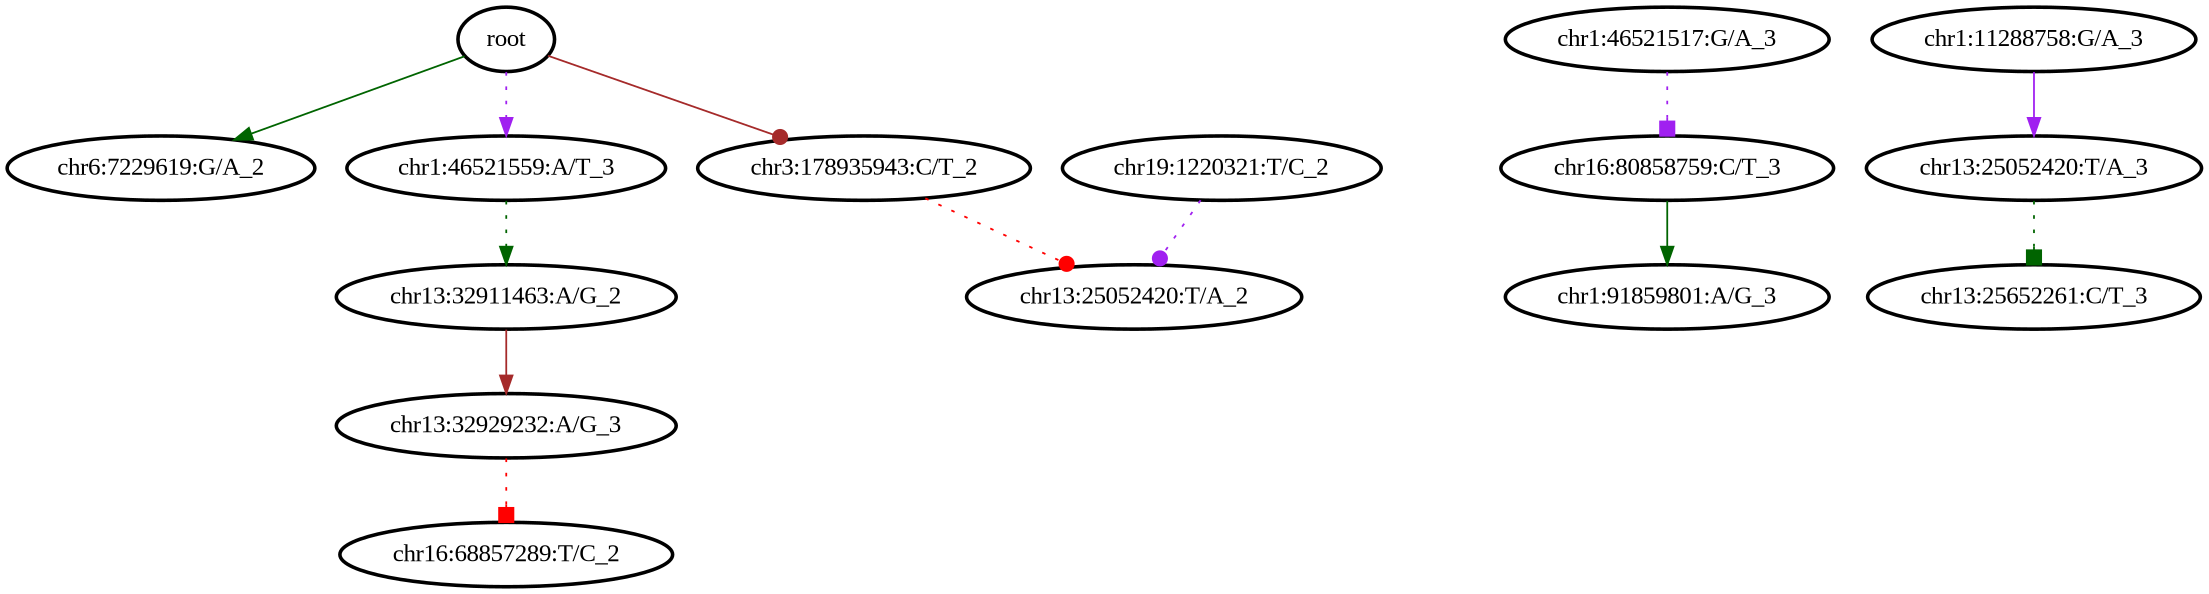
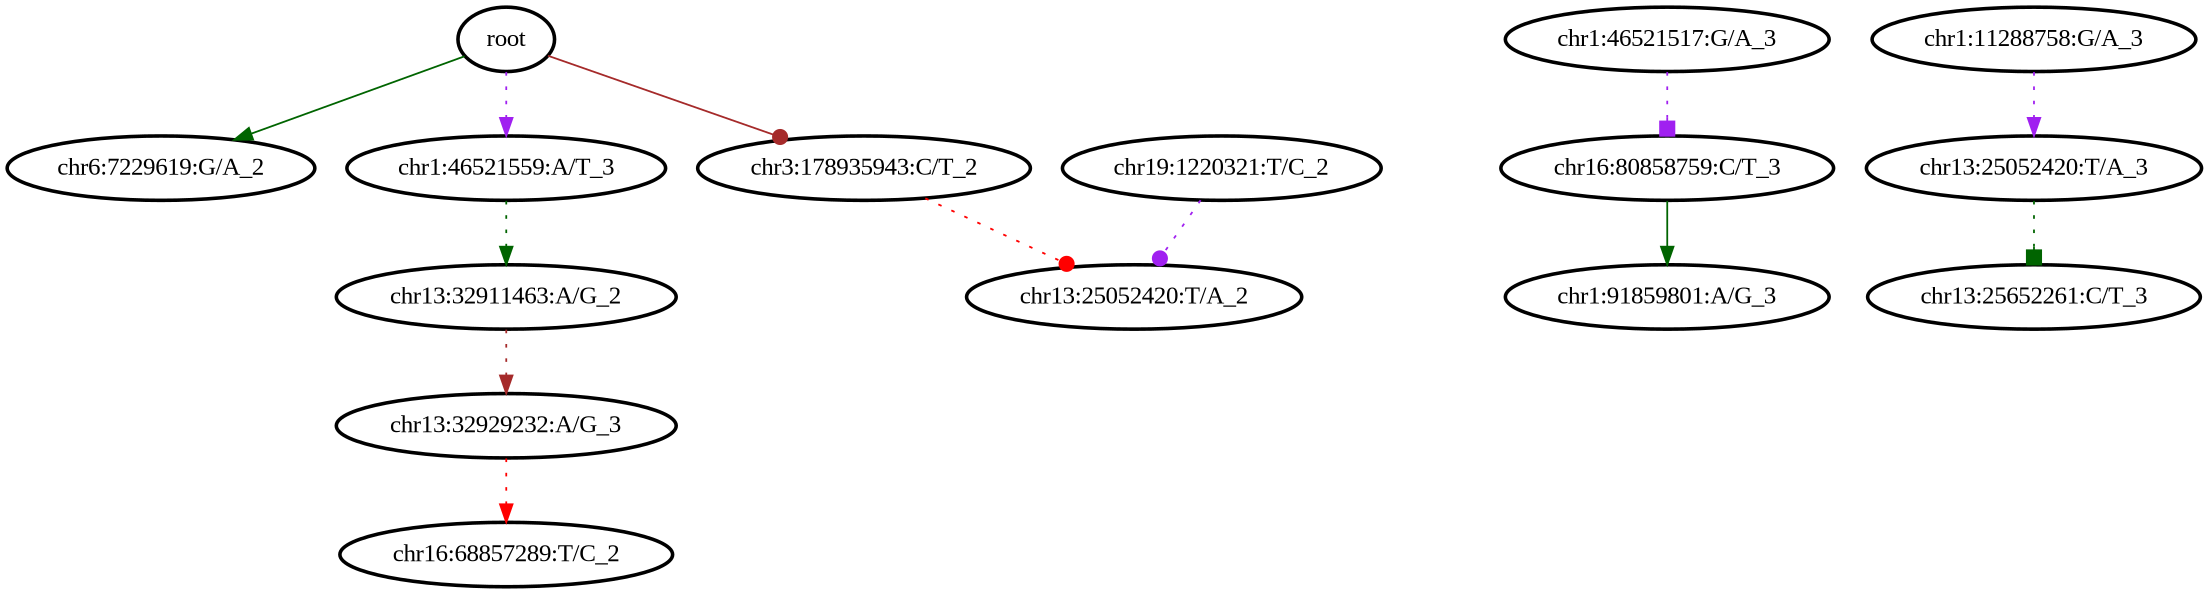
edge "chr1:11288758:G/A_3" -> "chr13:25052420:T/A_3": style solid -> dotted
edge "chr13:32911463:A/G_2" -> "chr13:32929232:A/G_3": style solid -> dotted
edge "chr13:32929232:A/G_3" -> "chr16:68857289:T/C_2": arrowhead box -> normal
